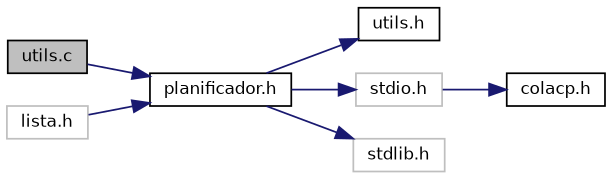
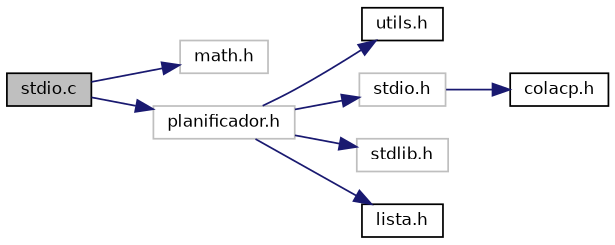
node "utils.c": label "utils.c" -> "stdio.c"
node "math.h": added
node "planificador.h": color black -> grey75
edge "lista.h" -> "planificador.h": reversed
node "lista.h": color grey75 -> black
